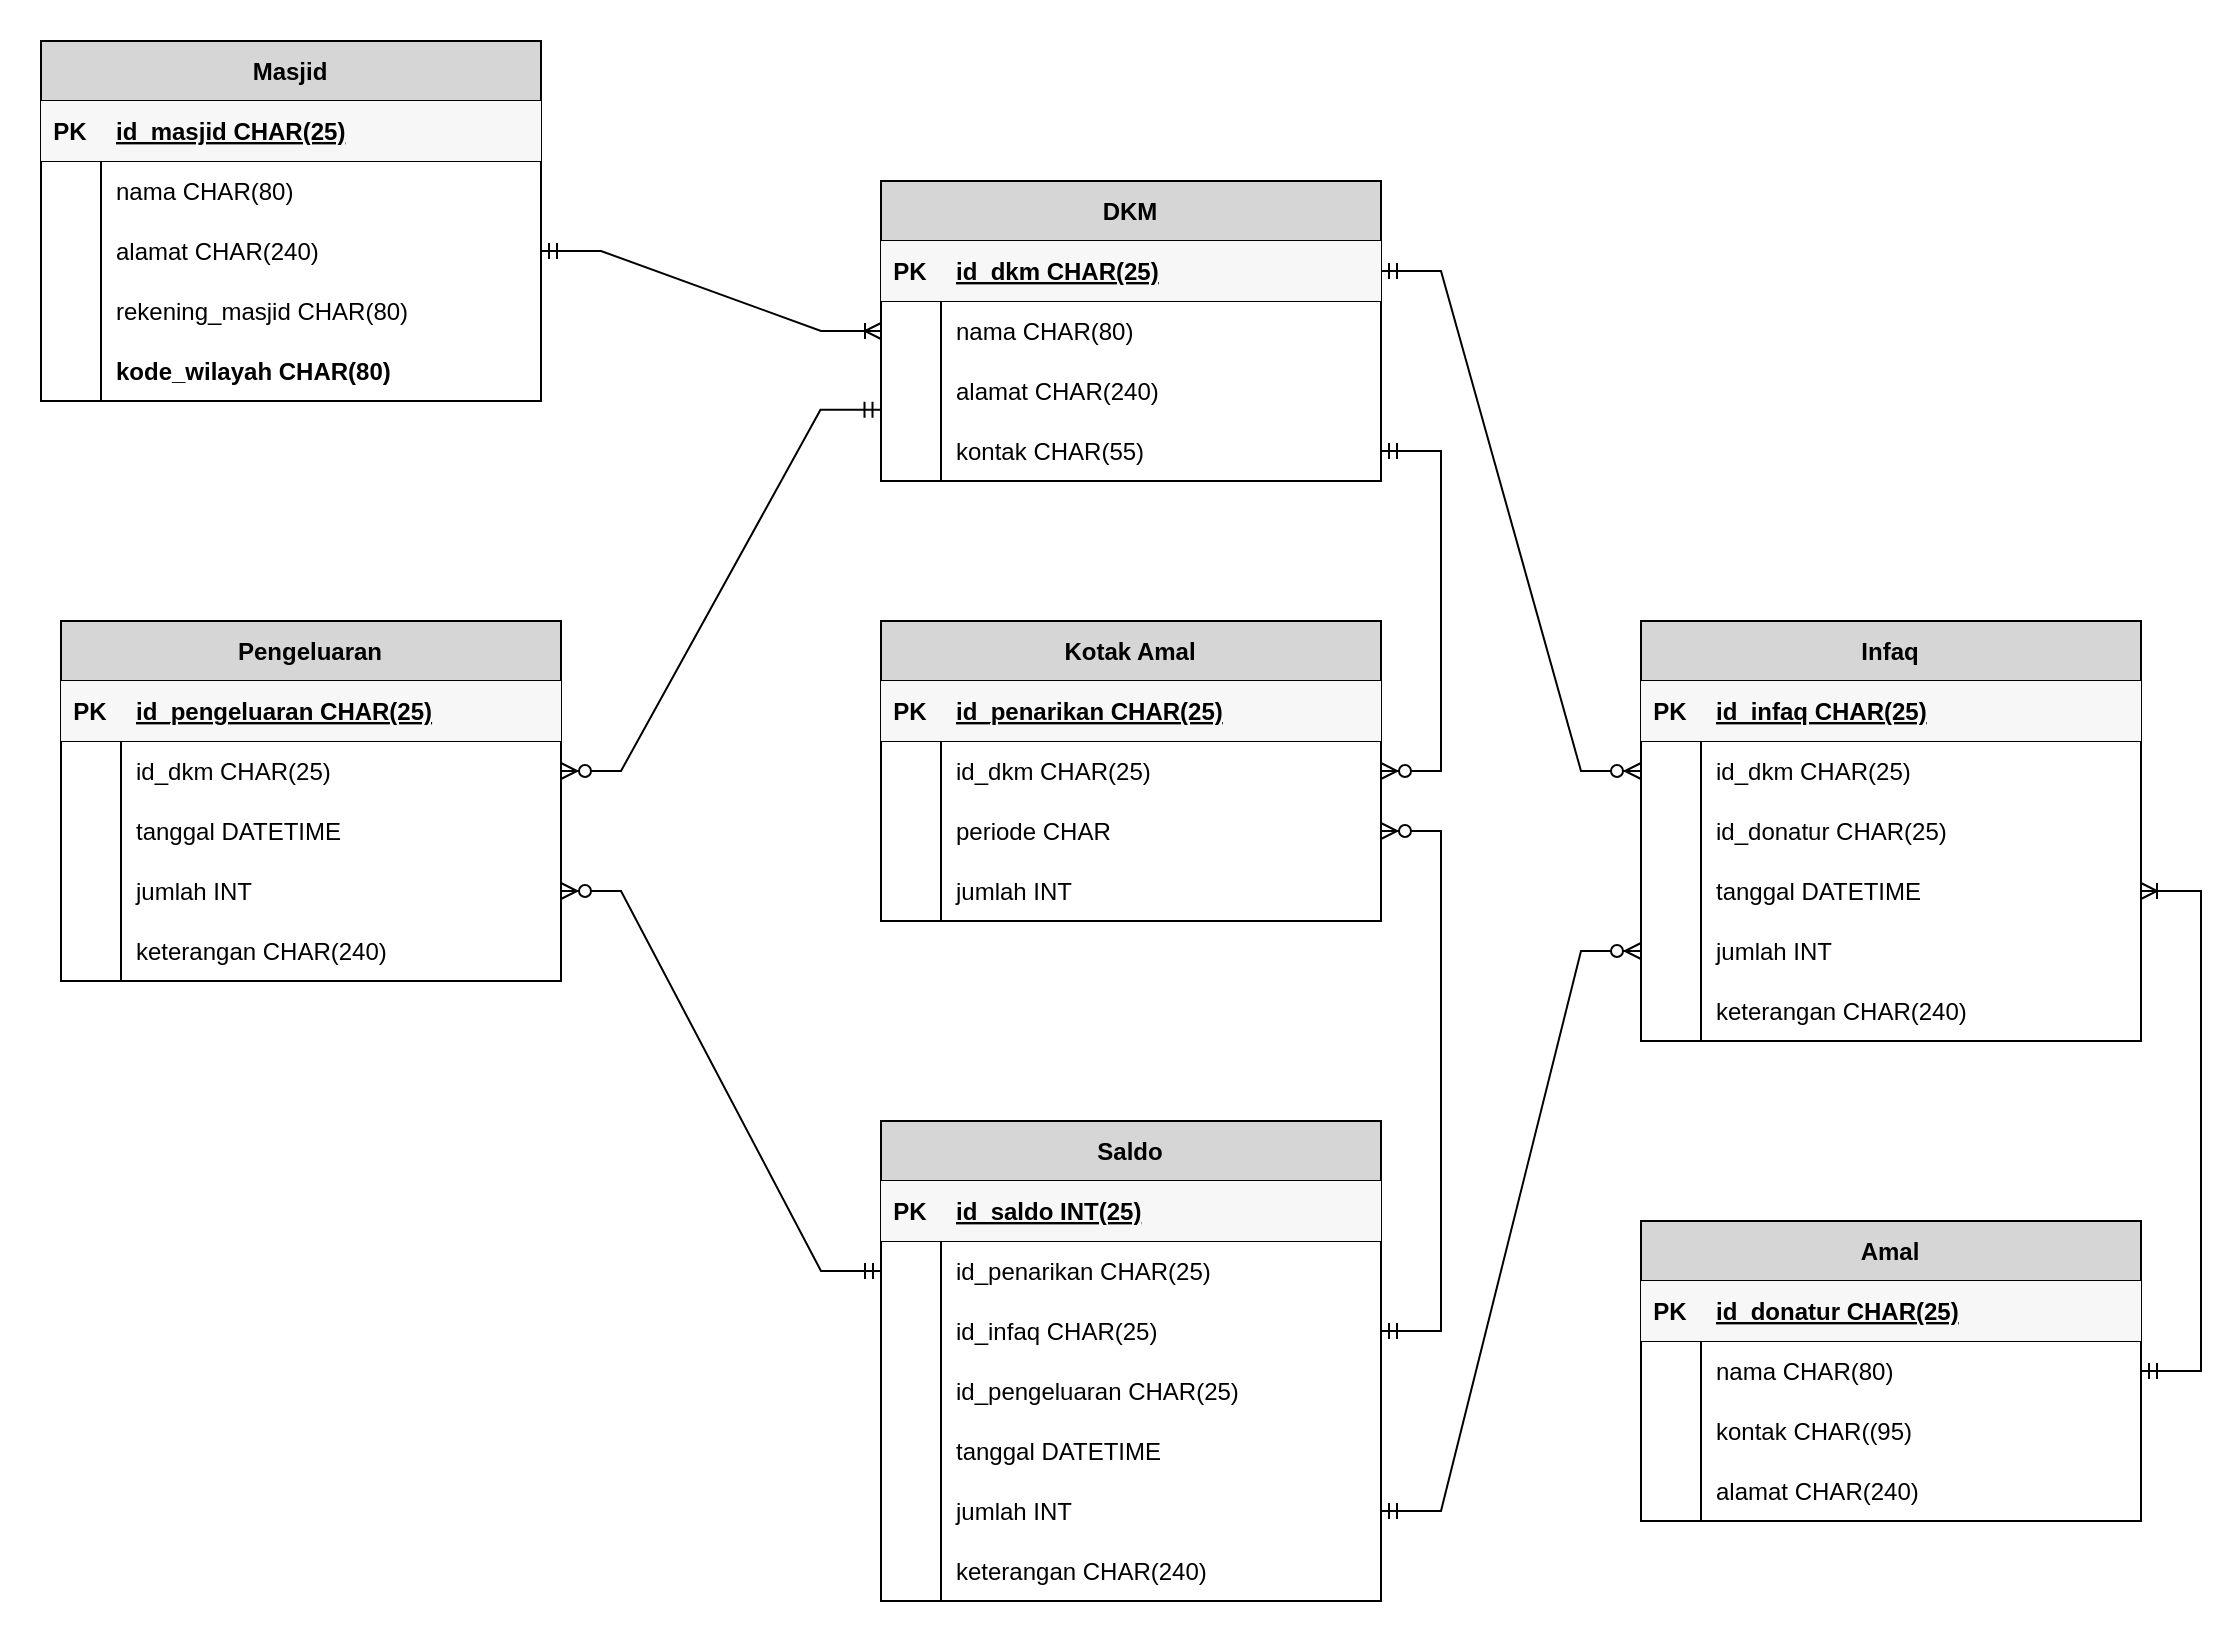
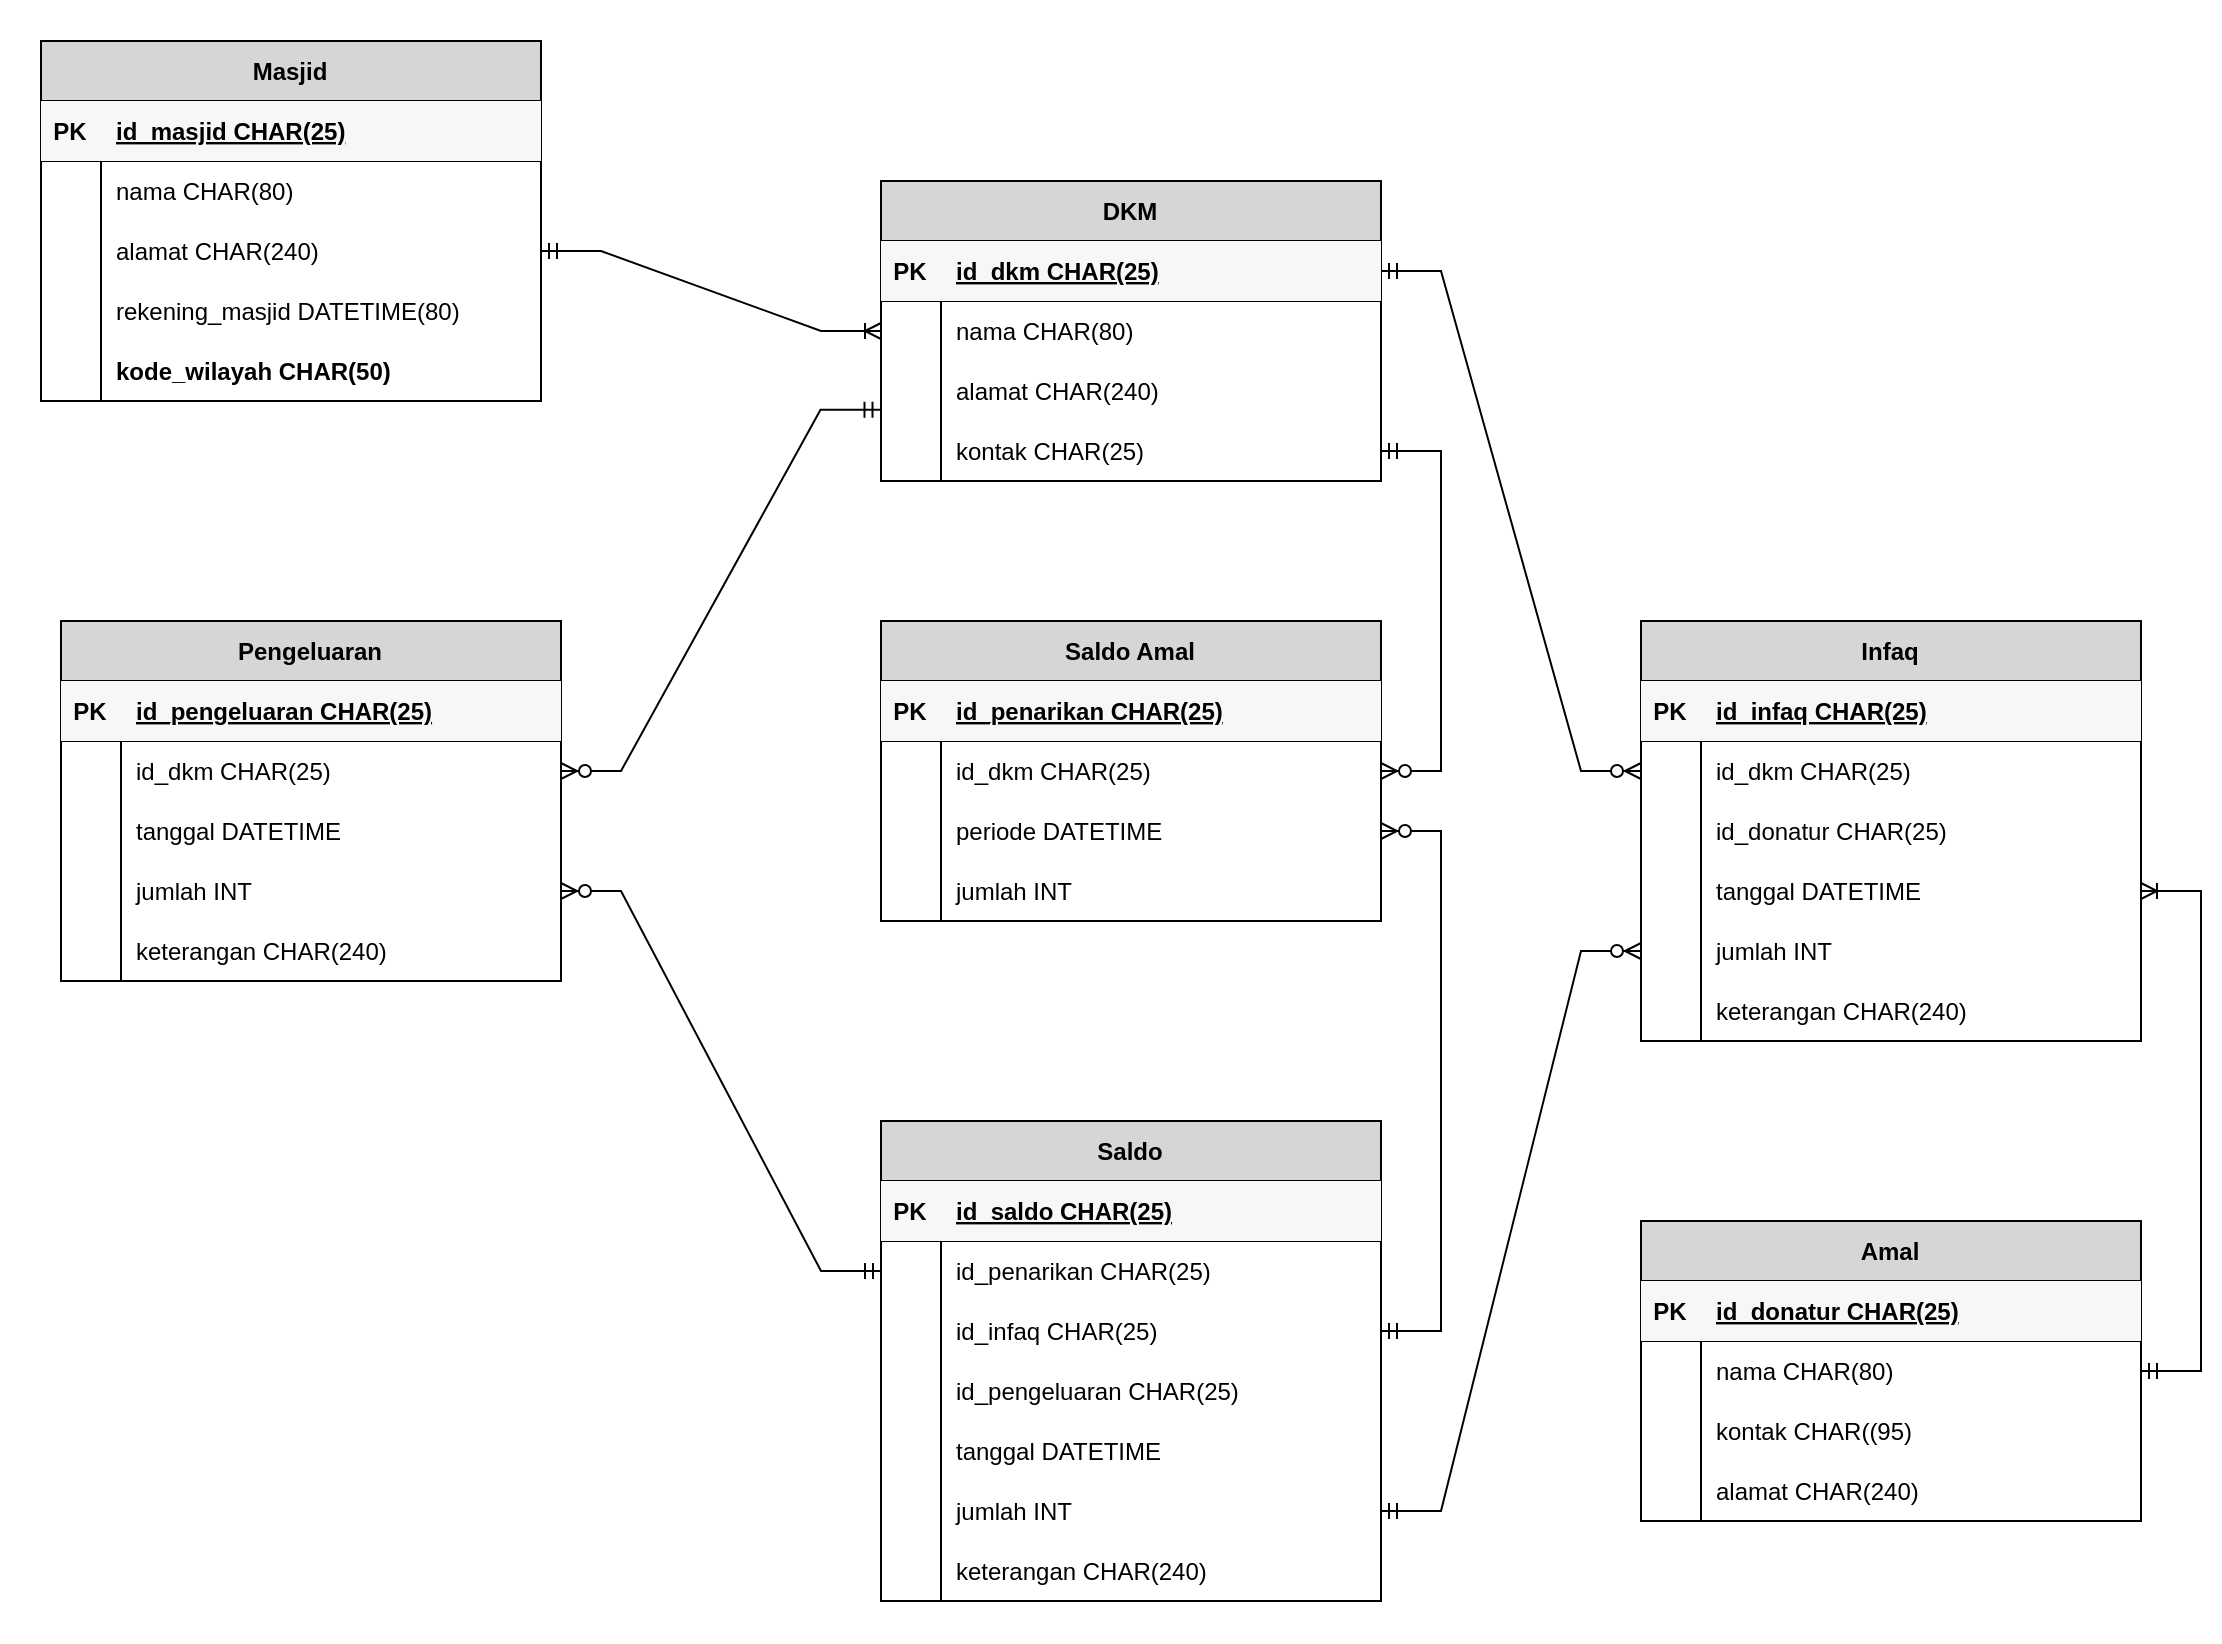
node "rekening_masjid CHAR(80)": label "rekening_masjid CHAR(80)" -> "rekening_masjid DATETIME(80)"
node "kode_wilayah CHAR(80)": label "kode_wilayah CHAR(80)" -> "kode_wilayah CHAR(50)"
node "kontak CHAR(55)": label "kontak CHAR(55)" -> "kontak CHAR(25)"
node "Kotak Amal": label "Kotak Amal" -> "Saldo Amal"
node "periode CHAR": label "periode CHAR" -> "periode DATETIME"
node "id_saldo INT(25)": label "id_saldo INT(25)" -> "id_saldo CHAR(25)"
